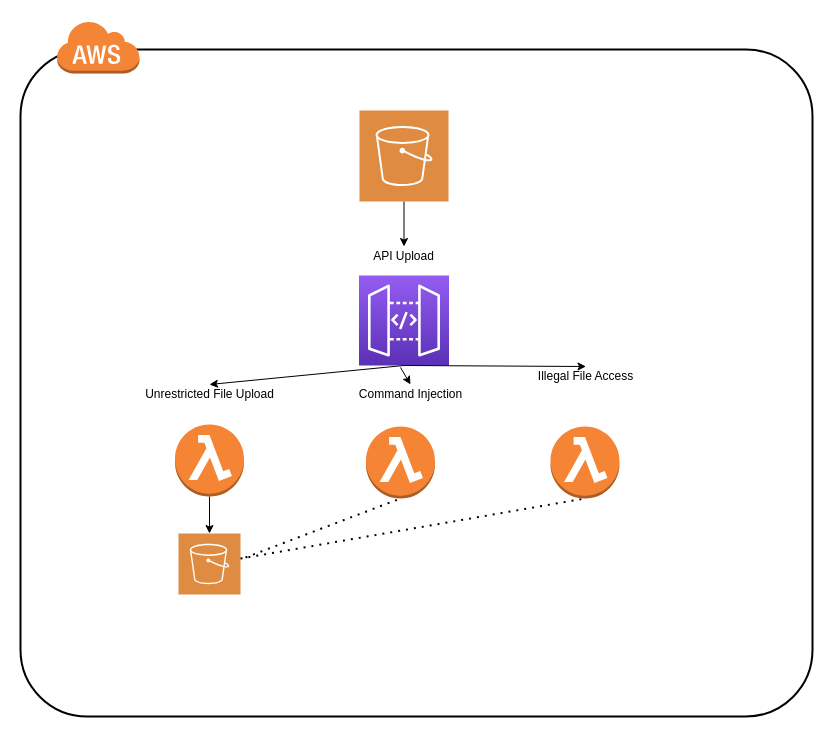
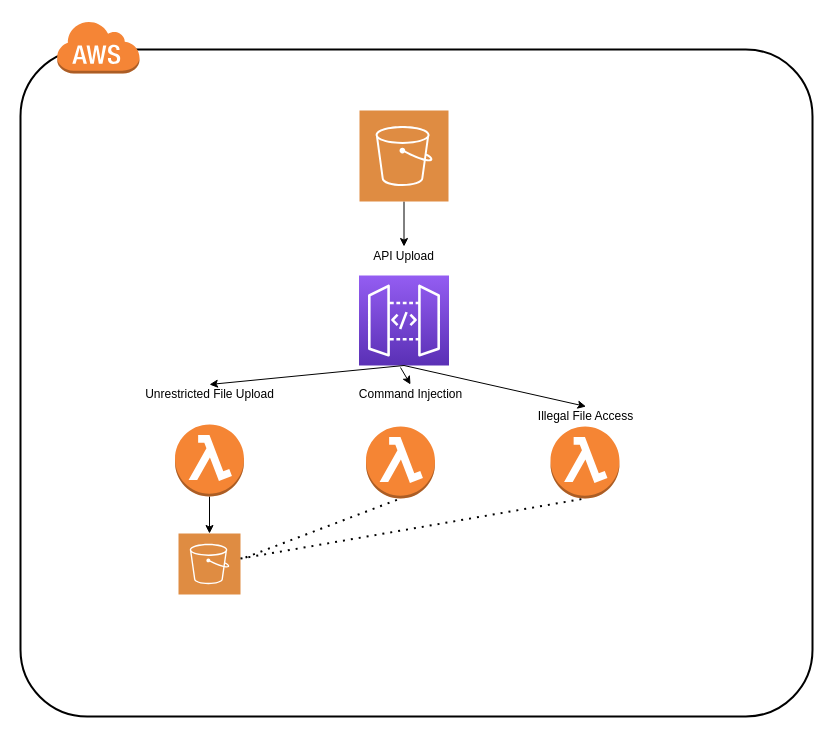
node "Illegal File Access": moved (586, 377) -> (586, 417)
